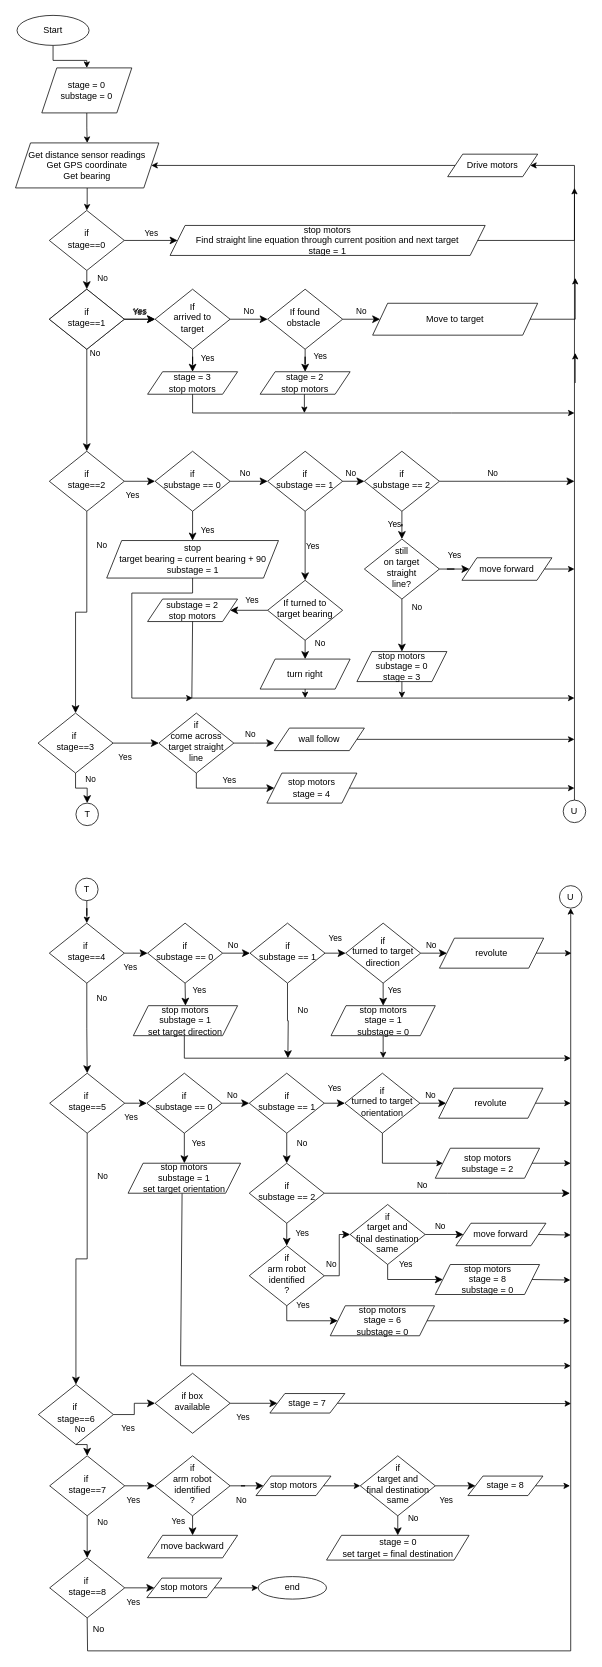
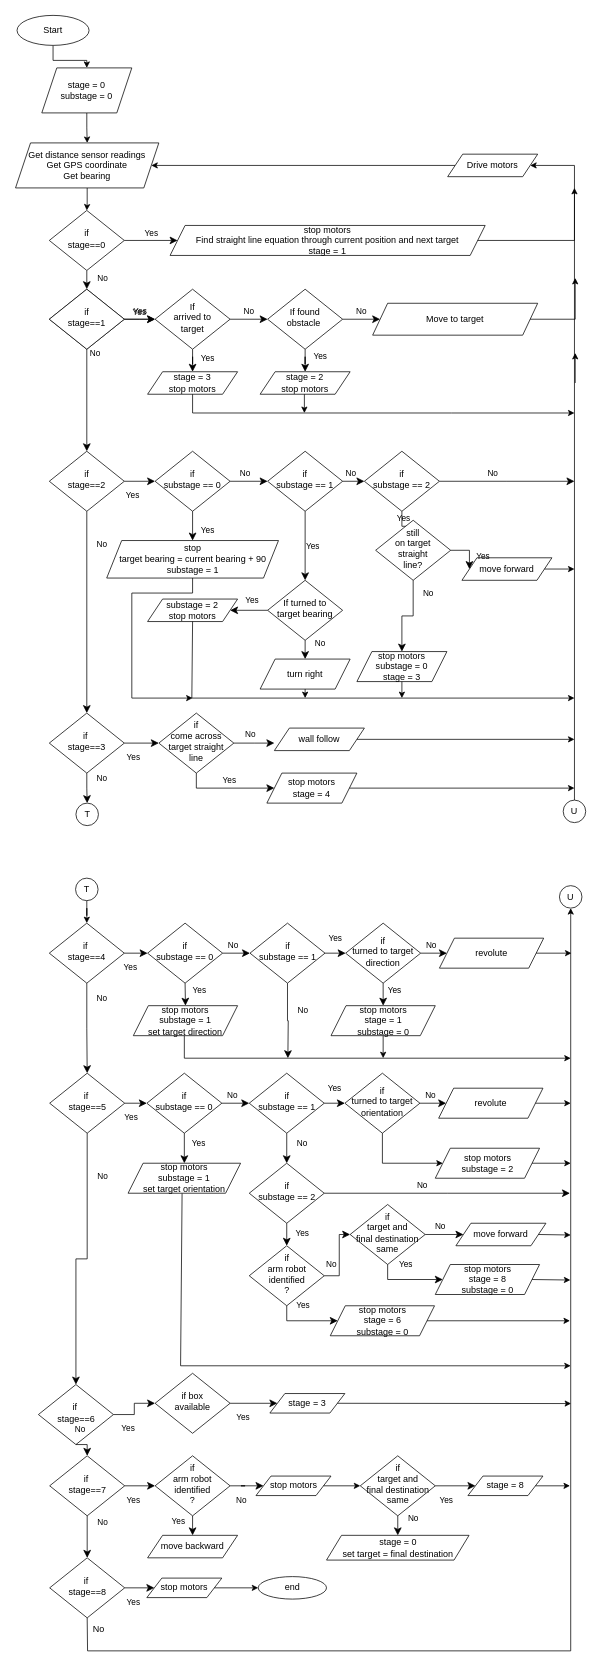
node "still on target straight line?": moved (402, 569) -> (413, 550)
node "if stage==3": moved (75, 743) -> (87, 743)
node "stage = 7": label "stage = 7" -> "stage = 3"
